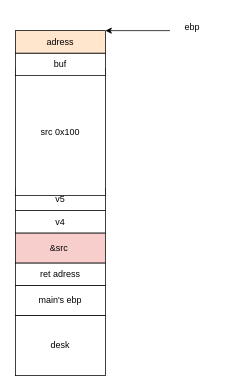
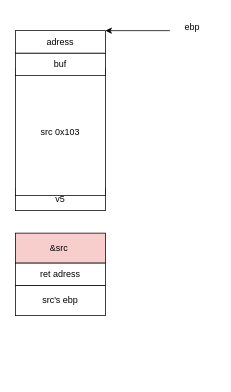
node "adress": fillcolor #ffe6cc -> #ffffff
node "src 0x100": label "src 0x100" -> "src 0x103"
node "v4": removed
node "main's ebp": label "main's ebp" -> "src's ebp"
node "desk": removed
